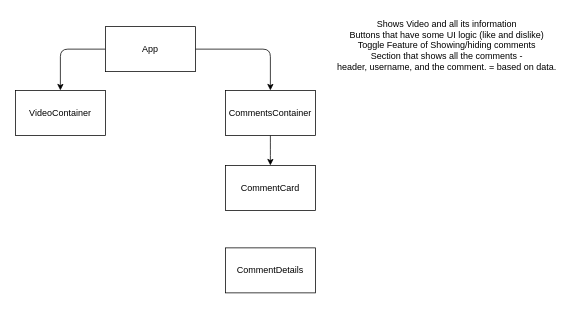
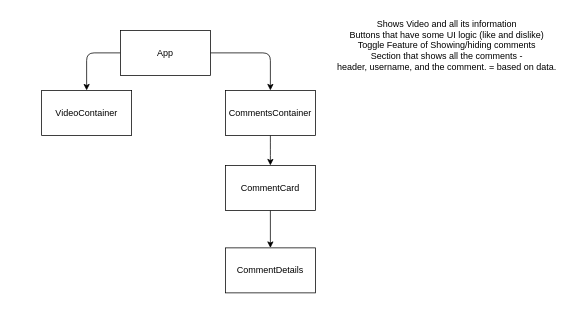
node "App": moved (150, 49) -> (165, 53)
node "VideoContainer": moved (60, 113) -> (87, 113)
edge "CommentCard" -> "CommentDetails": added
